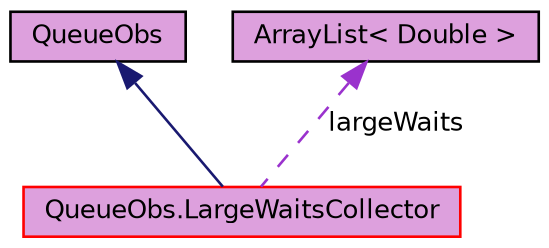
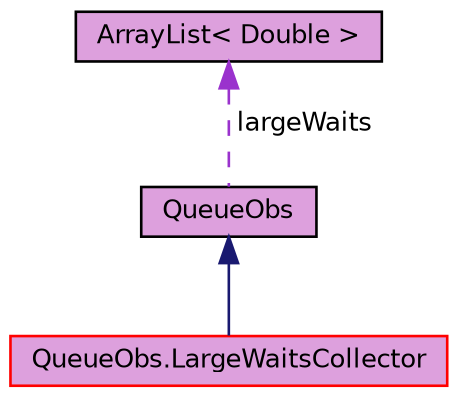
edge "QueueObs.LargeWaitsCollector" -> "ArrayList< Double >": now "QueueObs" -> "ArrayList< Double >"
